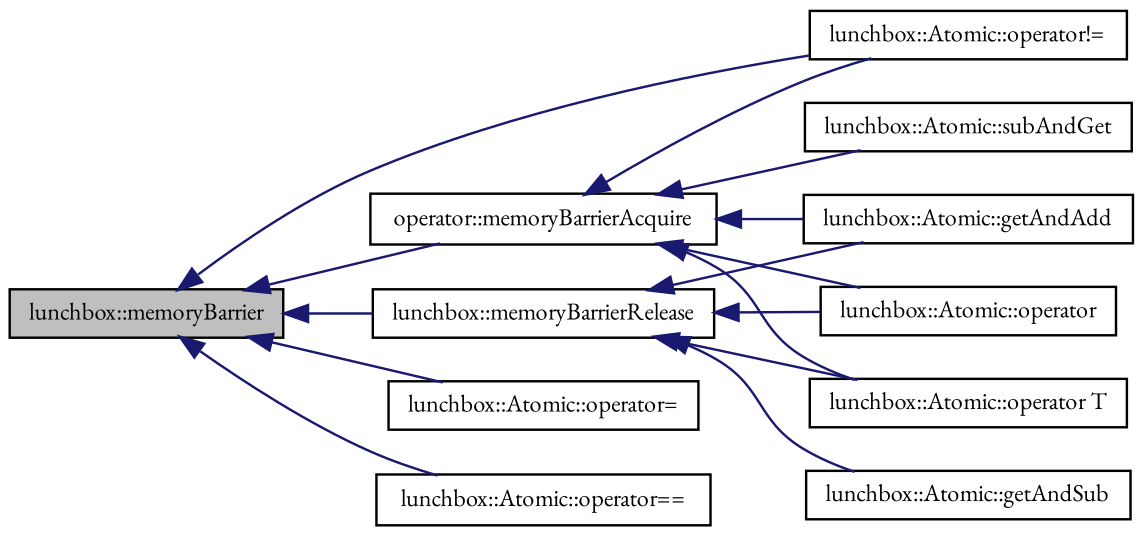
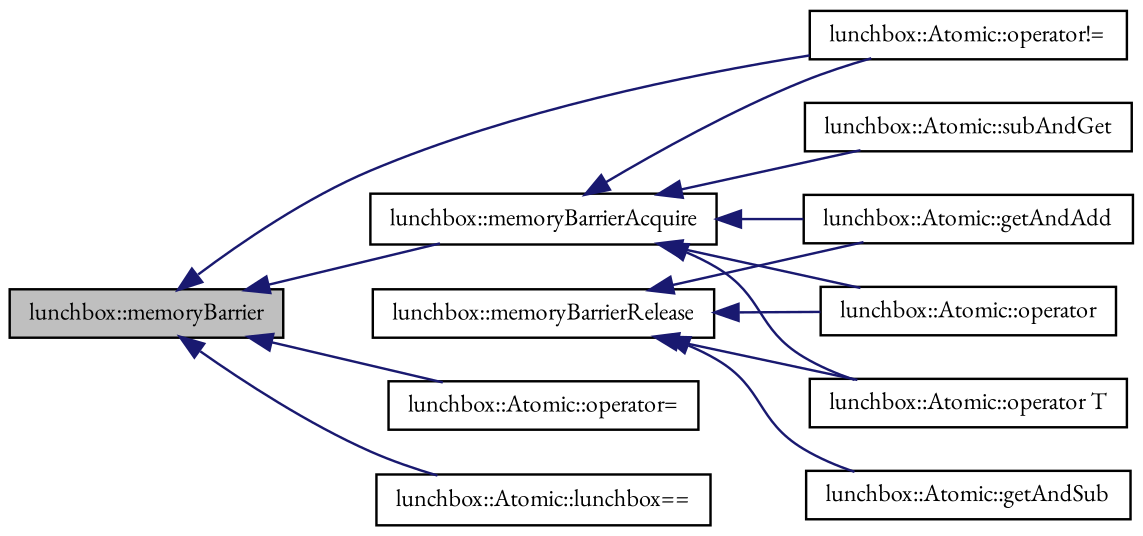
node "operator::memoryBarrierAcquire": label "operator::memoryBarrierAcquire" -> "lunchbox::memoryBarrierAcquire"
edge "lunchbox::memoryBarrierRelease" -> "lunchbox::memoryBarrier": removed
node "lunchbox::Atomic::operator==": label "lunchbox::Atomic::operator==" -> "lunchbox::Atomic::lunchbox=="
